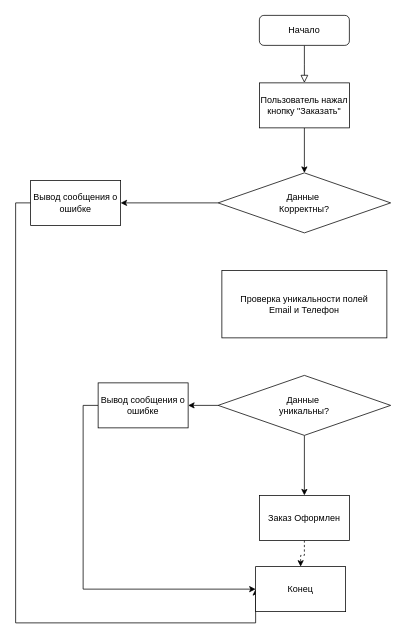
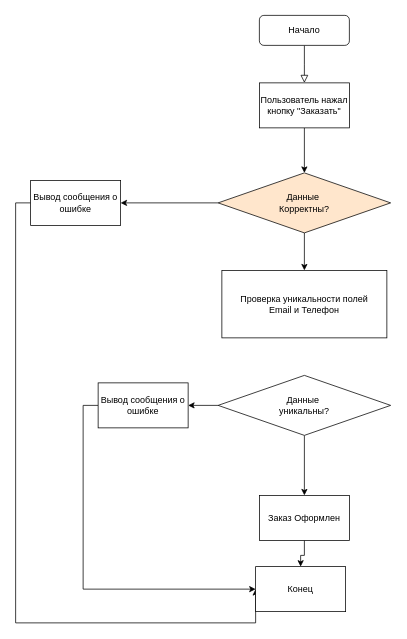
node "Данные Корректны?": fillcolor #ffffff -> #ffe6cc
edge "Данные Корректны?" -> "Проверка уникальности полей Email и Телефон": added
edge "Заказ Оформлен" -> "Конец": style dashed -> solid
